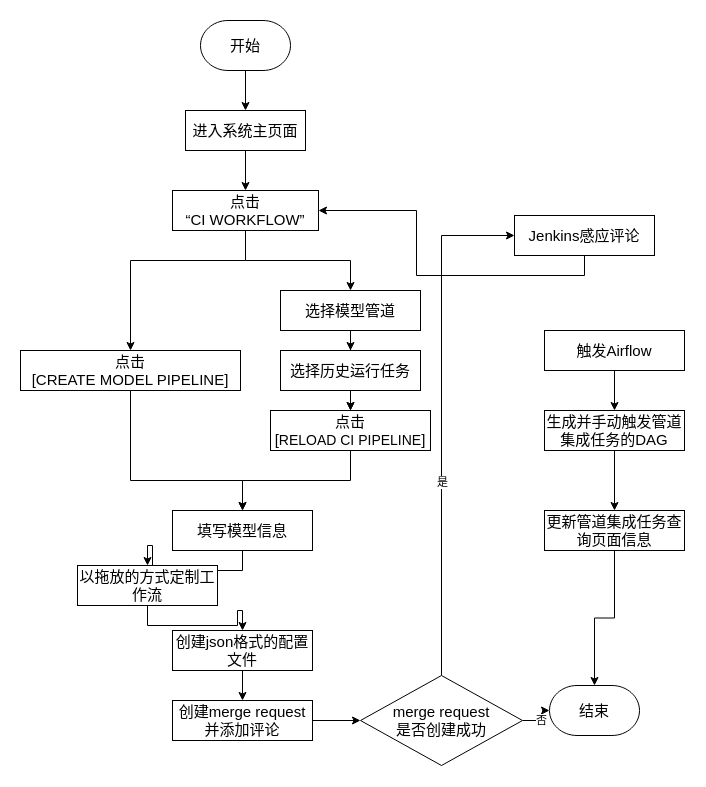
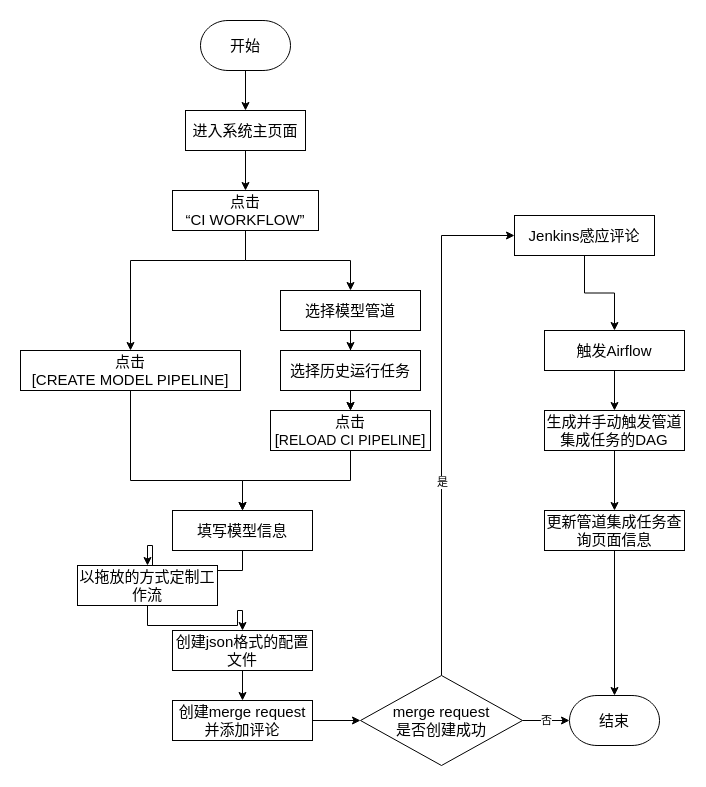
edge "Jenkins感应评论" -> "点击 “CI WORKFLOW”": now "Jenkins感应评论" -> "触发Airflow"
node "结束": moved (595, 711) -> (615, 721)
